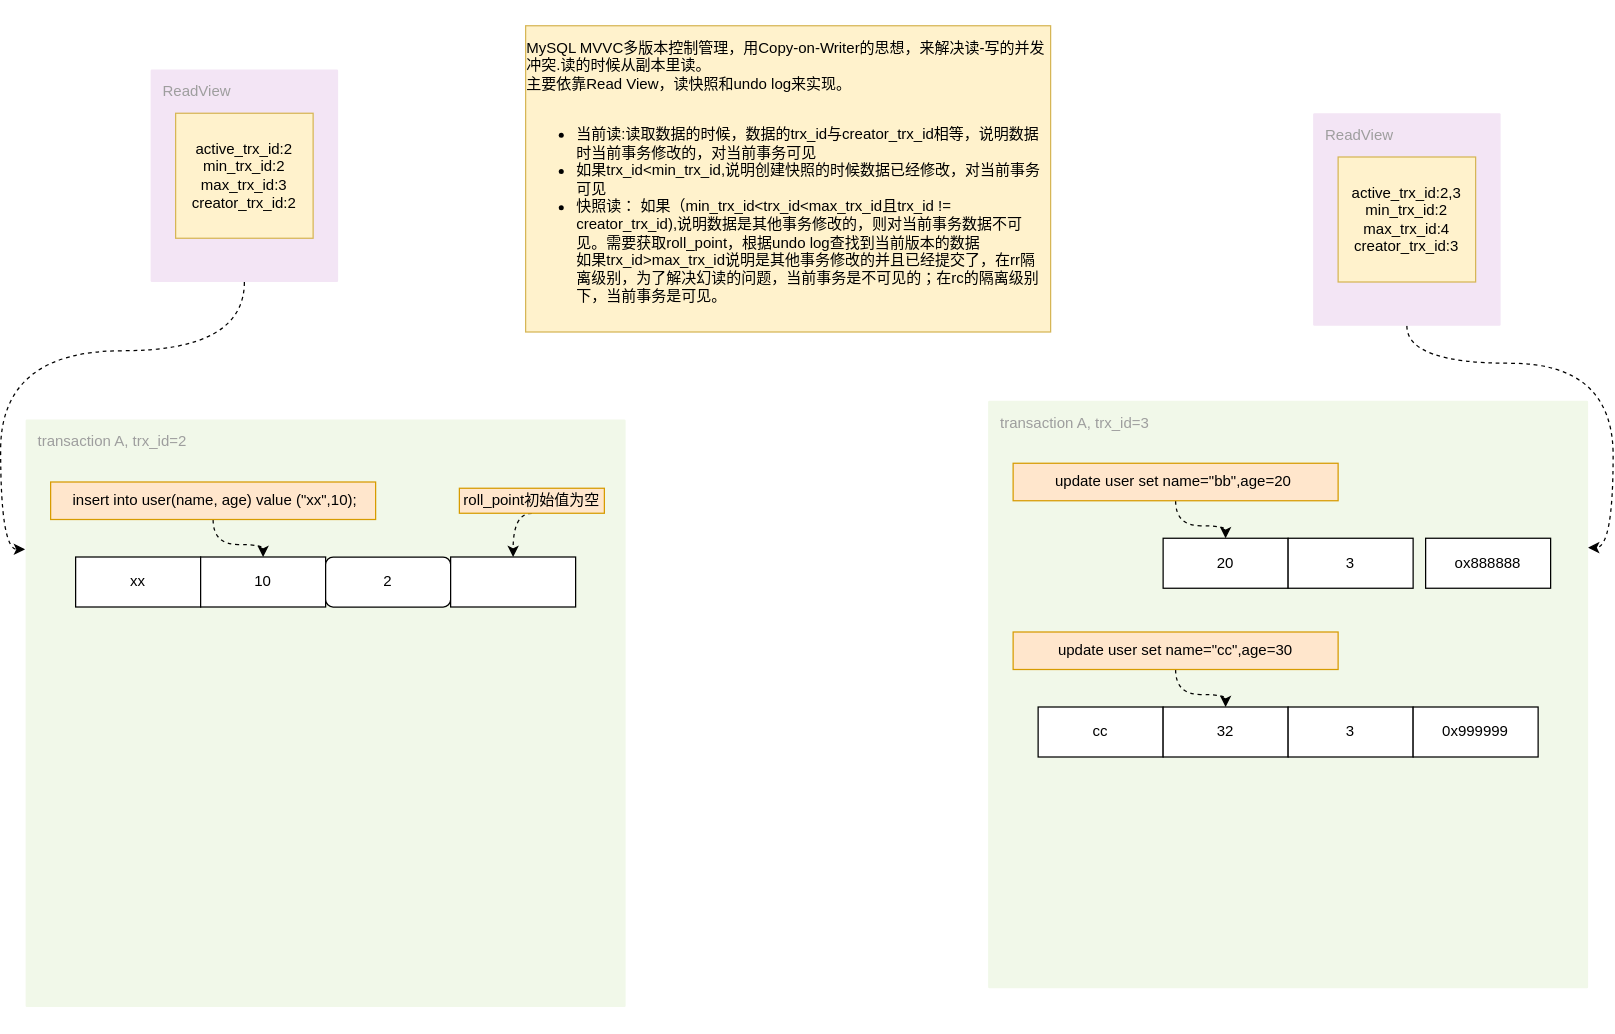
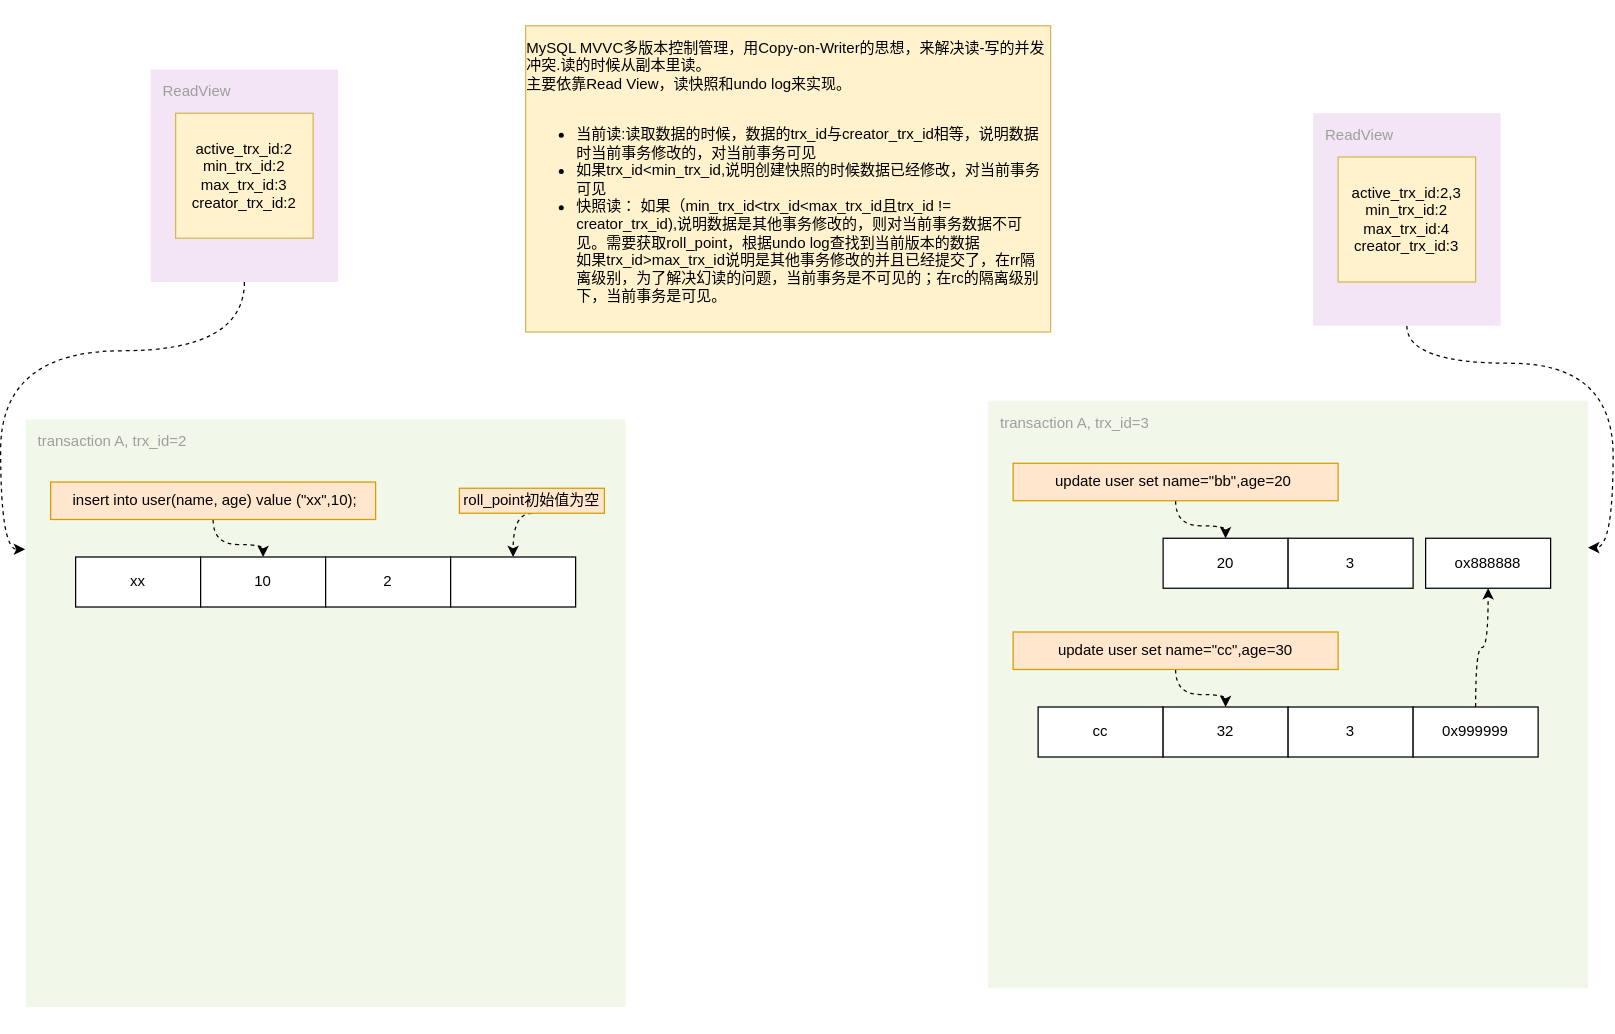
node "2": shape rounded rectangle -> rectangle
edge "0x999999" -> "ox888888": added
